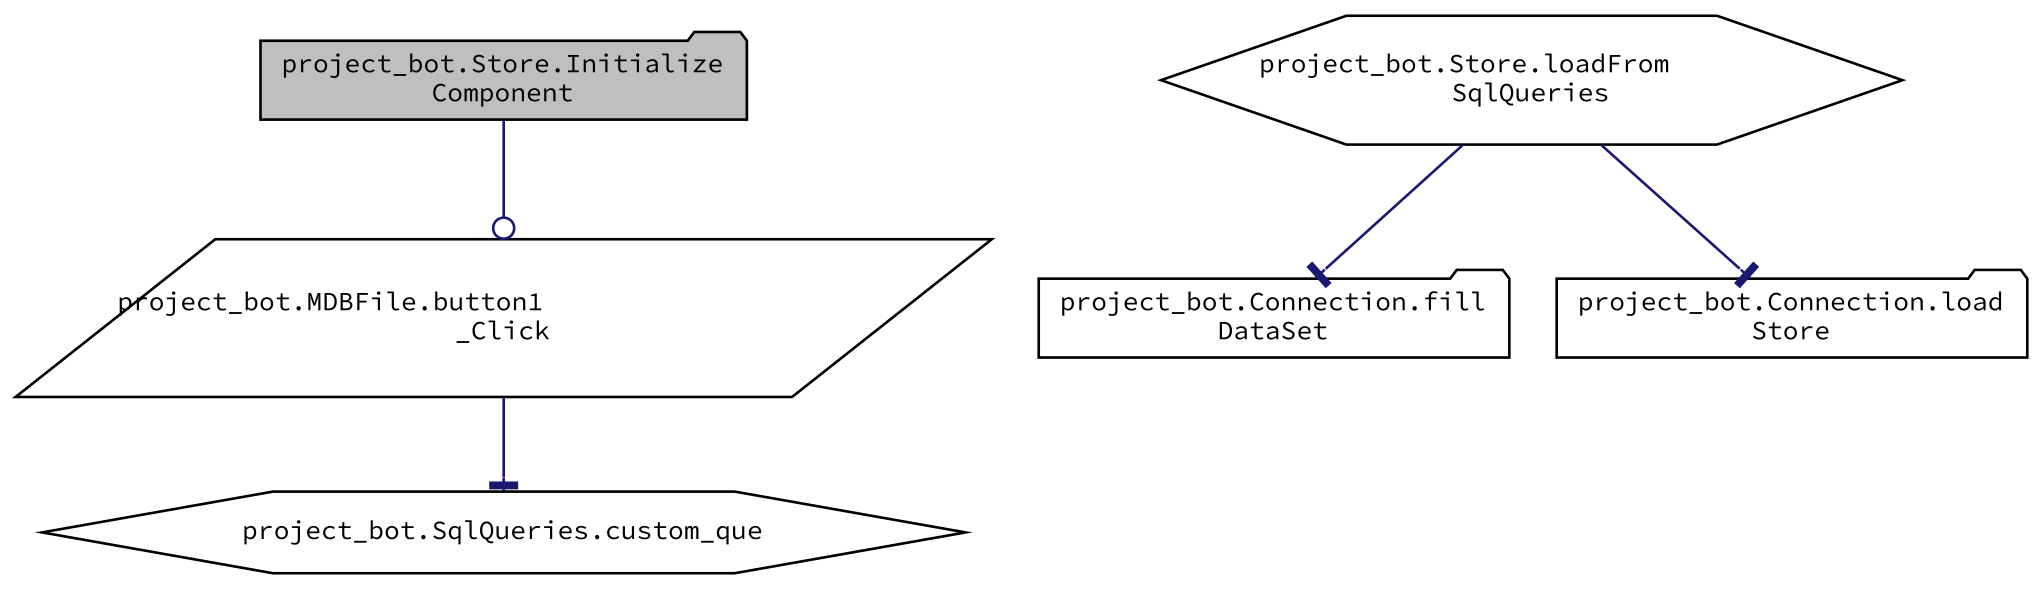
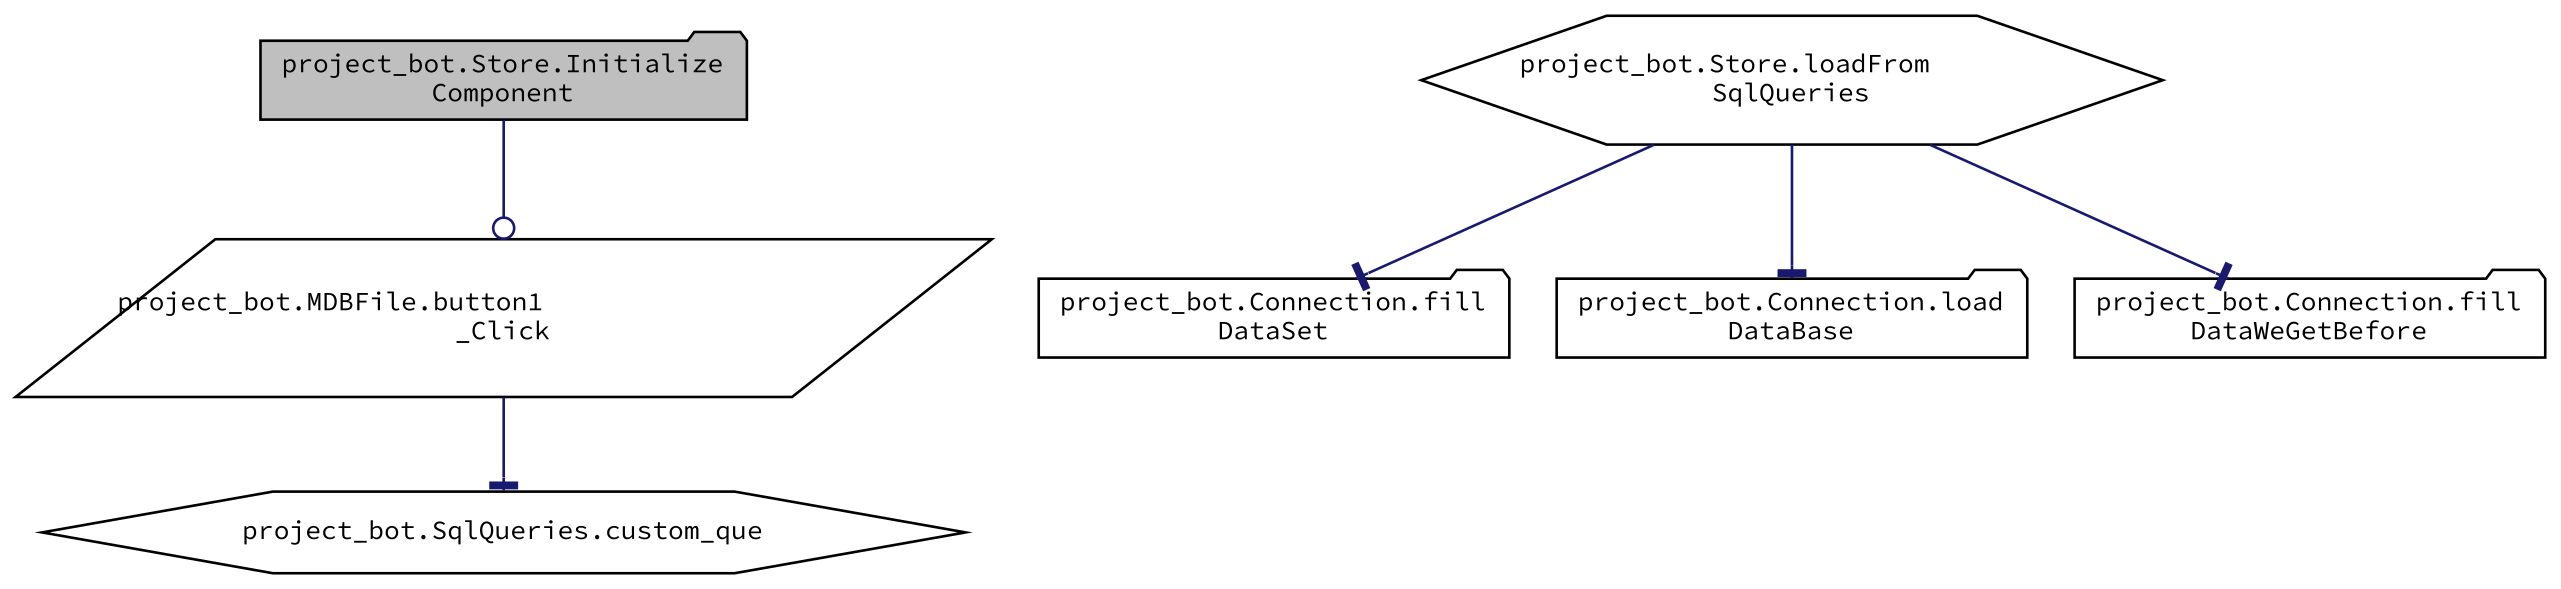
node "project_bot.Connection.load Store": label "project_bot.Connection.load Store" -> "project_bot.Connection.load DataBase"
node "project_bot.Connection.fill DataWeGetBefore": added
